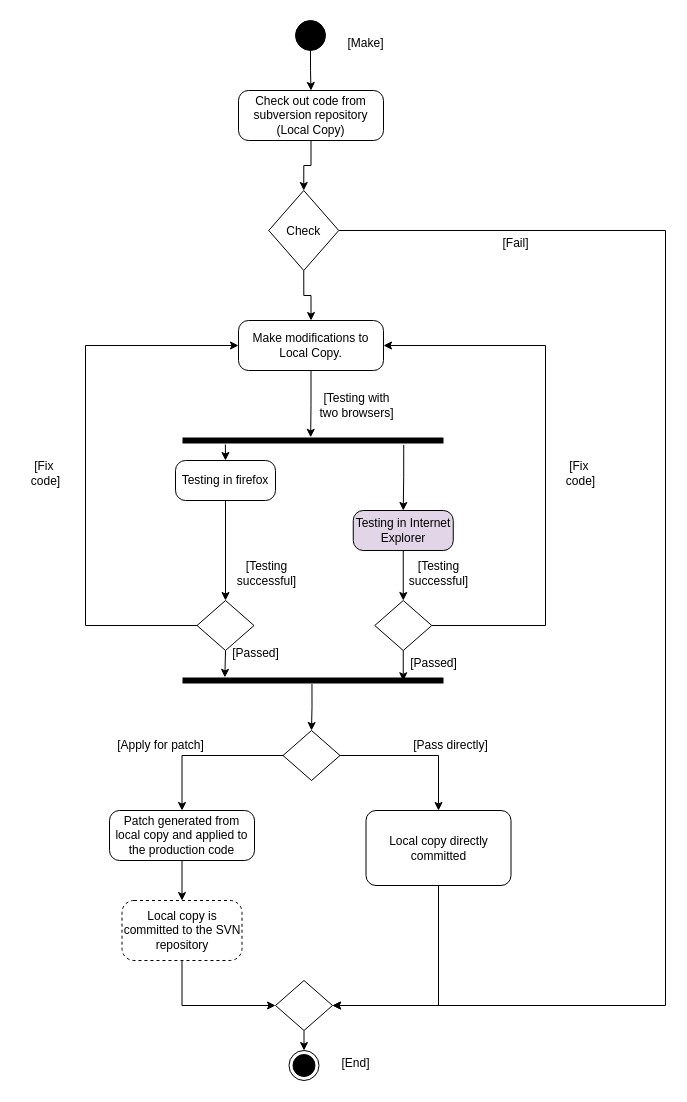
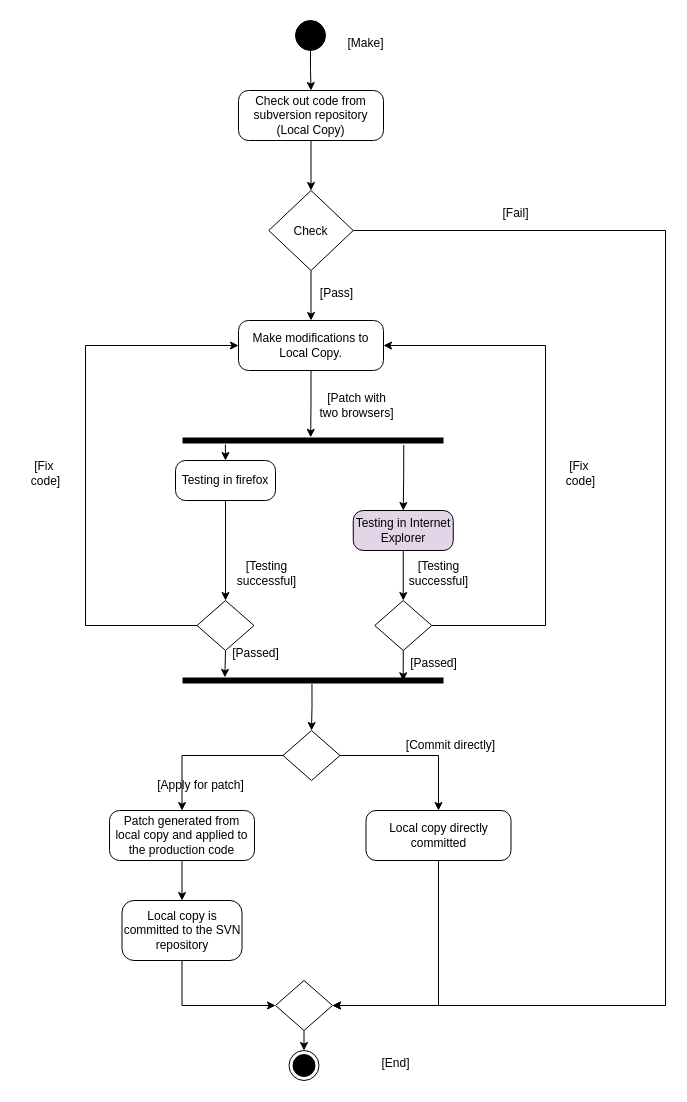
node "Check": size 70x80 -> 85x80
node "[Fail]": moved (516, 244) -> (516, 214)
node "[Pass]": added
node "[Testing with two browsers]": label "[Testing with two browsers]" -> "[Patch with two browsers]"
node "[Apply for patch]": moved (161, 746) -> (201, 786)
node "[Pass directly]": label "[Pass directly]" -> "[Commit directly]"
node "Local copy directly committed": size 145x75 -> 145x50
node "Local copy is committed to the SVN repository": style dashed -> solid
node "[End]": moved (356, 1064) -> (396, 1064)
